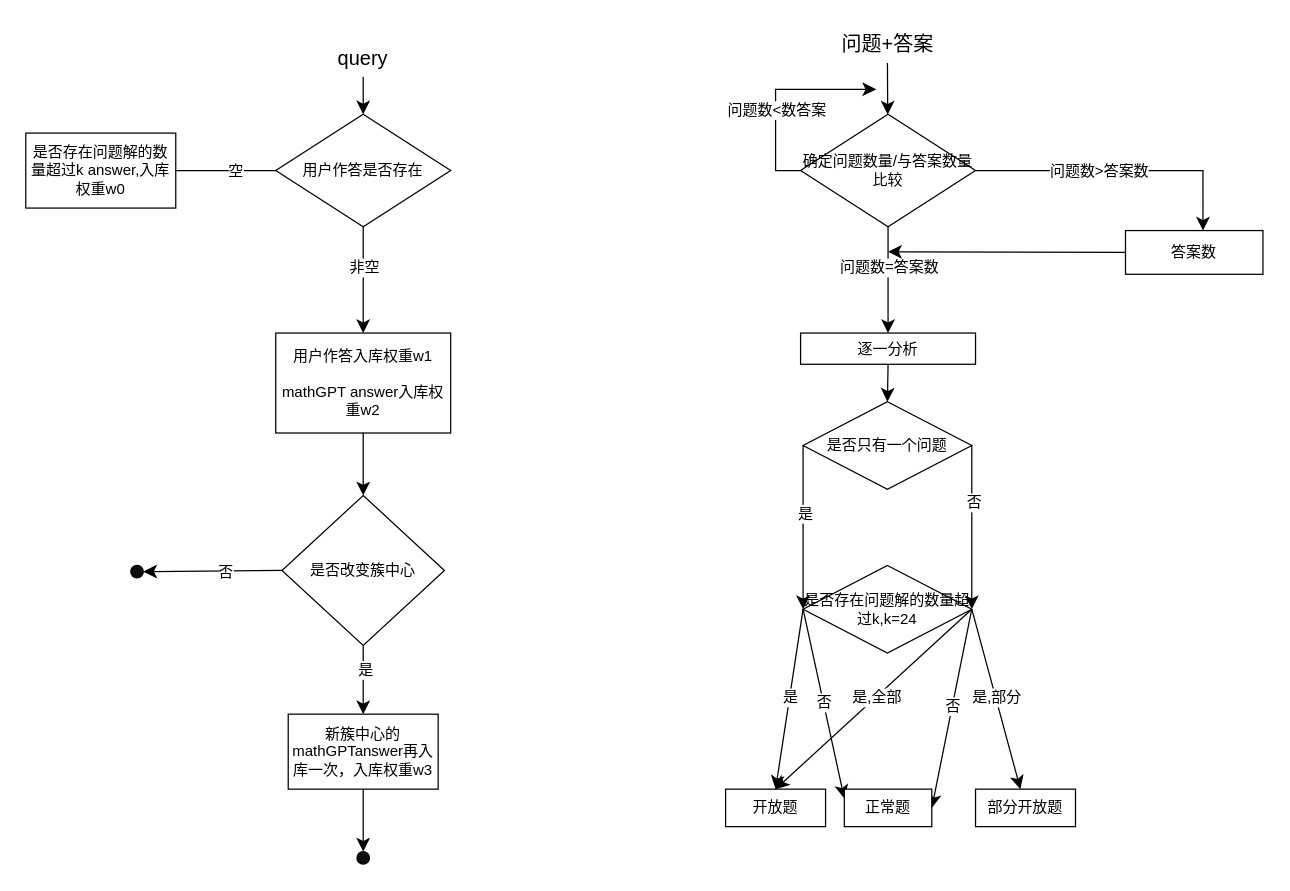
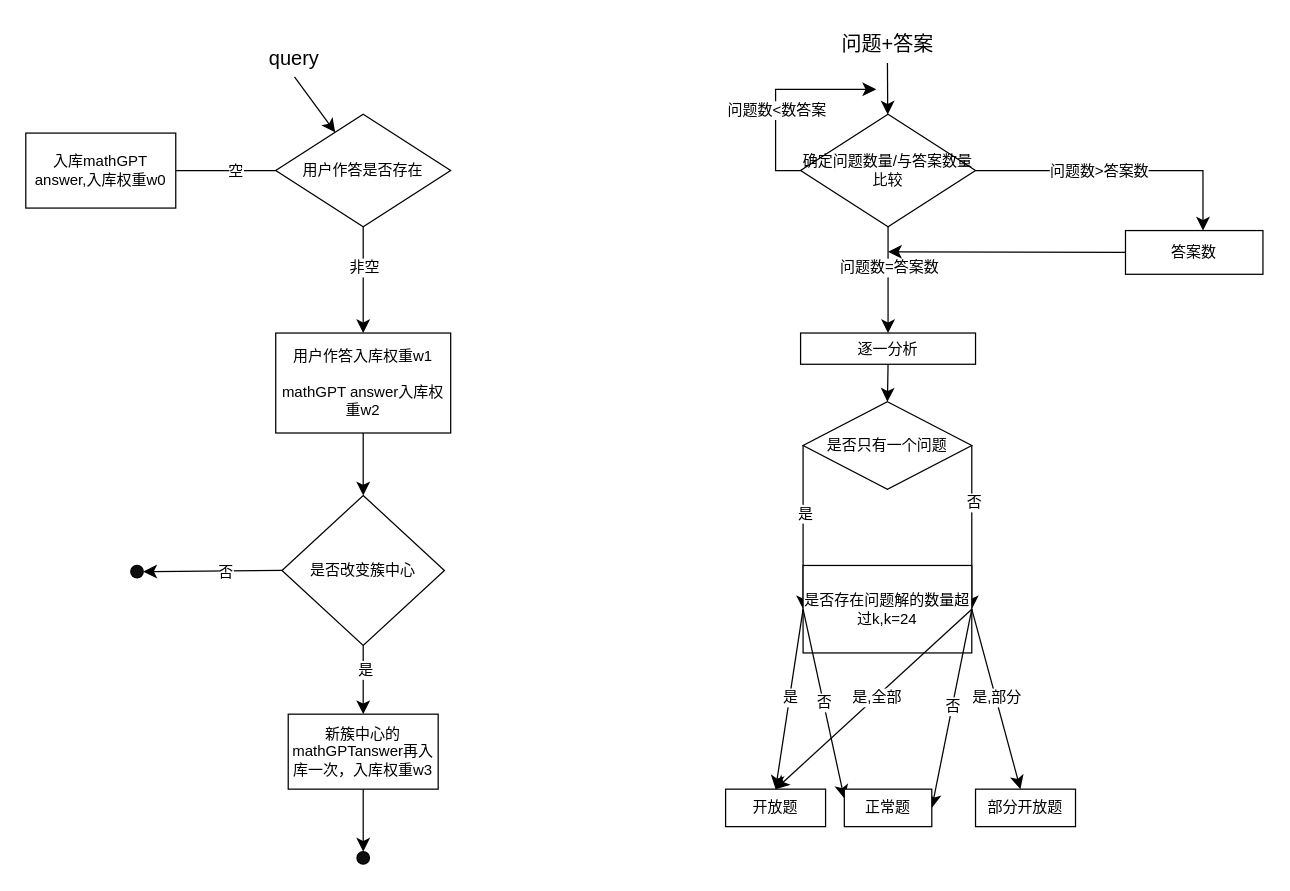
node "query": moved (363, 58) -> (294, 58)
node "是否存在问题解的数量超过k answer,入库权重w0": label "是否存在问题解的数量超过k answer,入库权重w0" -> "入库mathGPT answer,入库权重w0"
node "是否存在问题解的数量超过k,k=24": shape diamond -> rectangle
